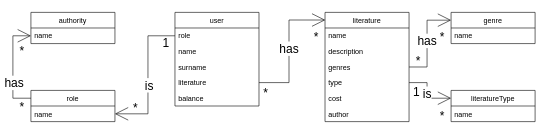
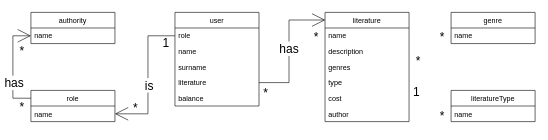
edge "genres" -> "genre": removed, label "has"
edge "type" -> "literatureType": removed, label "is"
